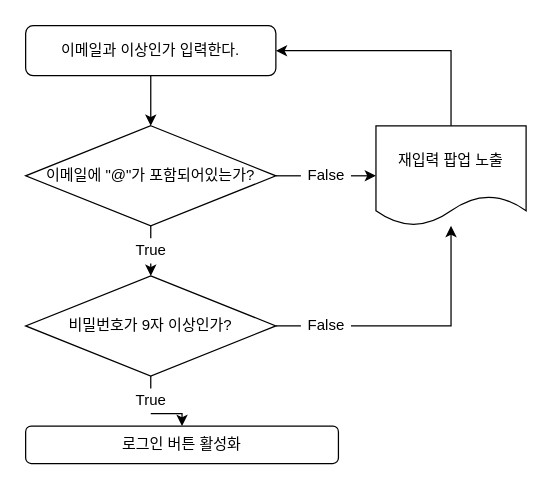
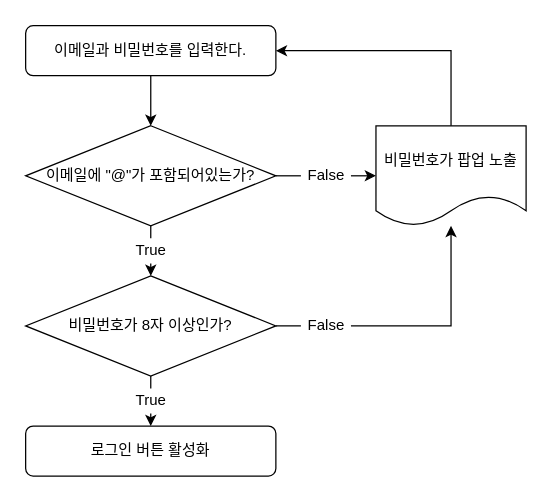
node "이메일과 이상인가 입력한다.": label "이메일과 이상인가 입력한다." -> "이메일과 비밀번호를 입력한다."
node "재입력 팝업 노출": label "재입력 팝업 노출" -> "비밀번호가 팝업 노출"
node "비밀번호가 9자 이상인가?": label "비밀번호가 9자 이상인가?" -> "비밀번호가 8자 이상인가?"
node "로그인 버튼 활성화": size 313x38 -> 250x50
